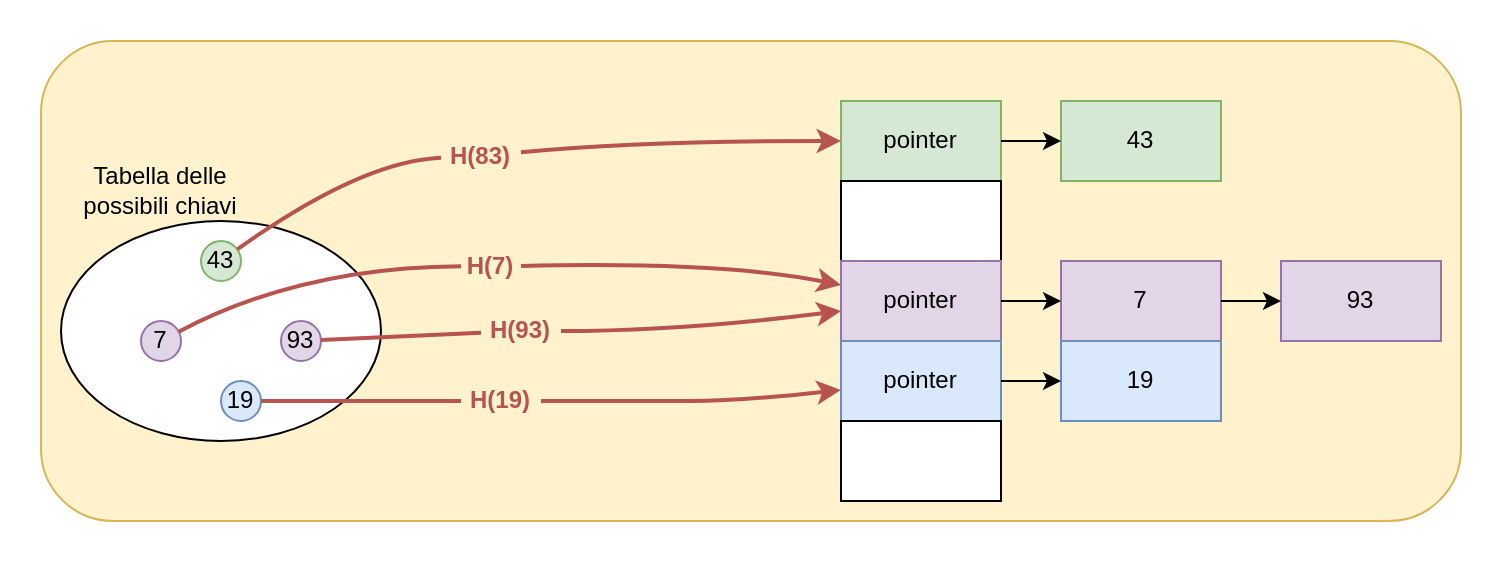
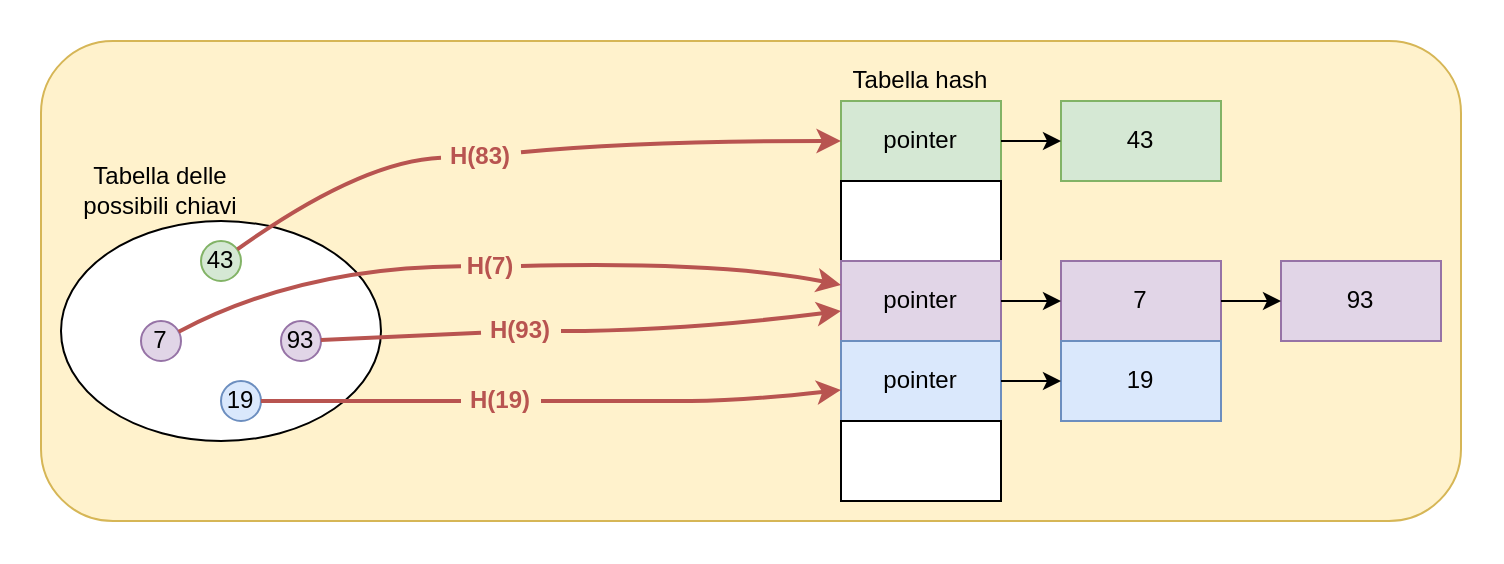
node "Tabella hash": added
